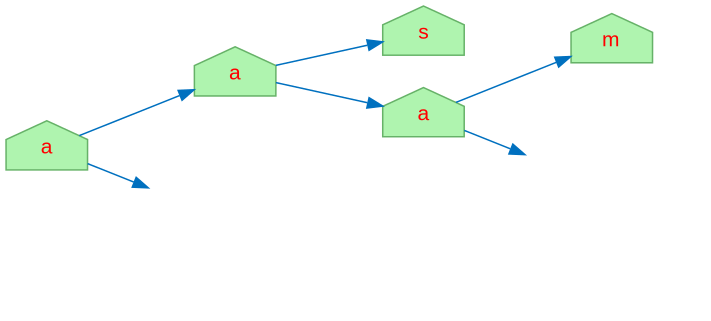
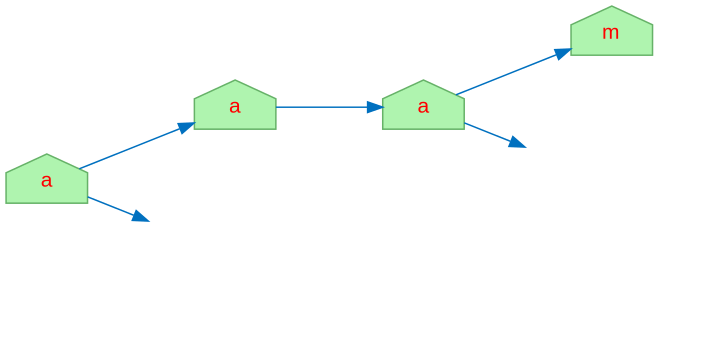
node "s": removed
